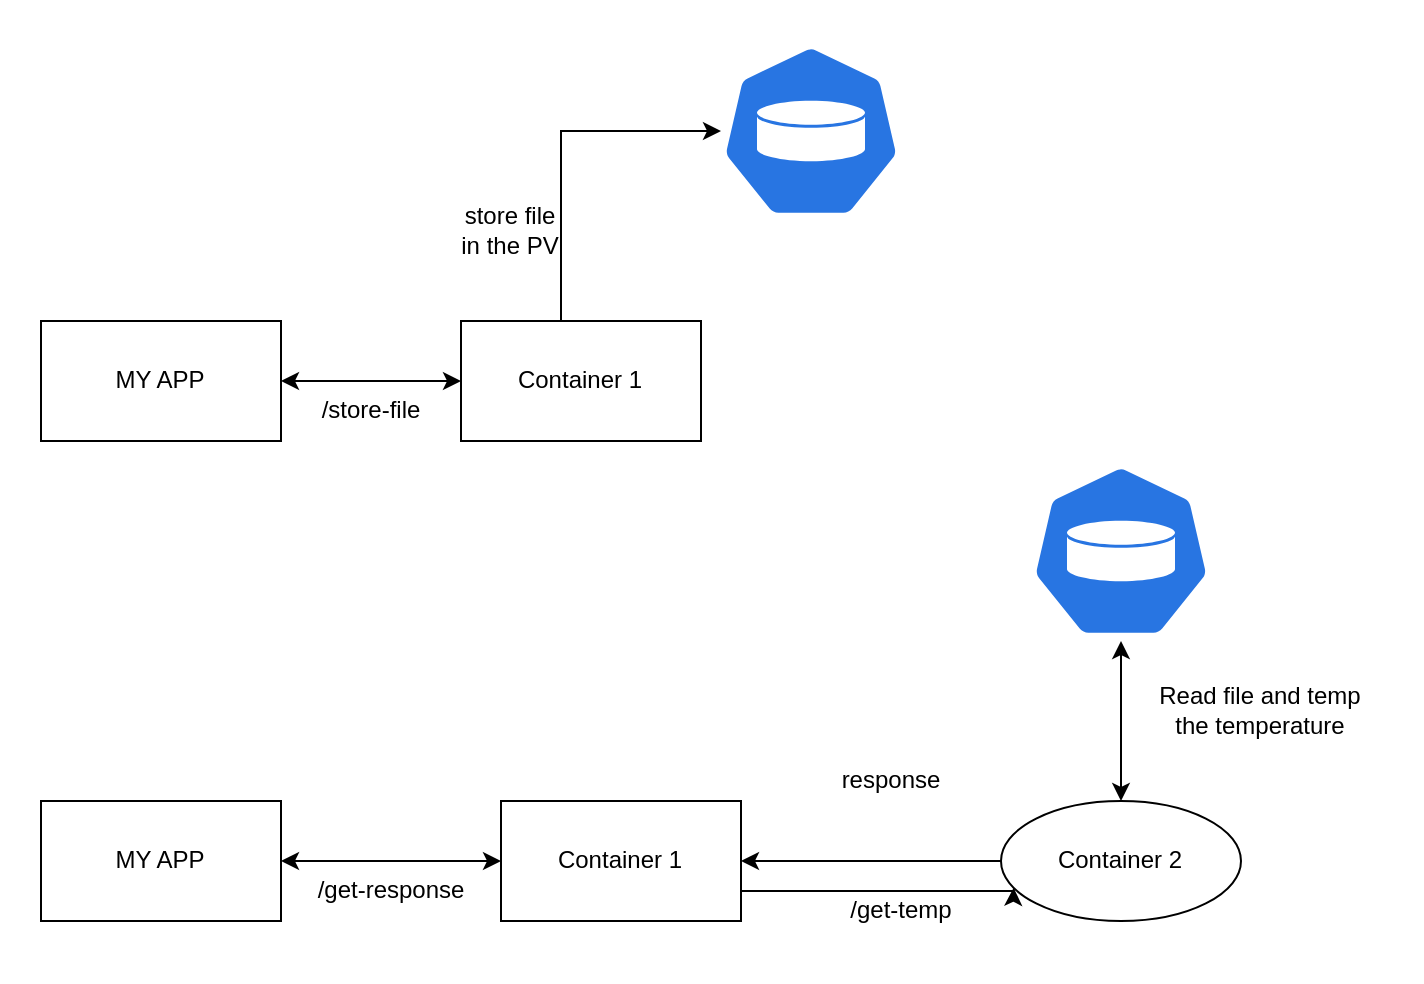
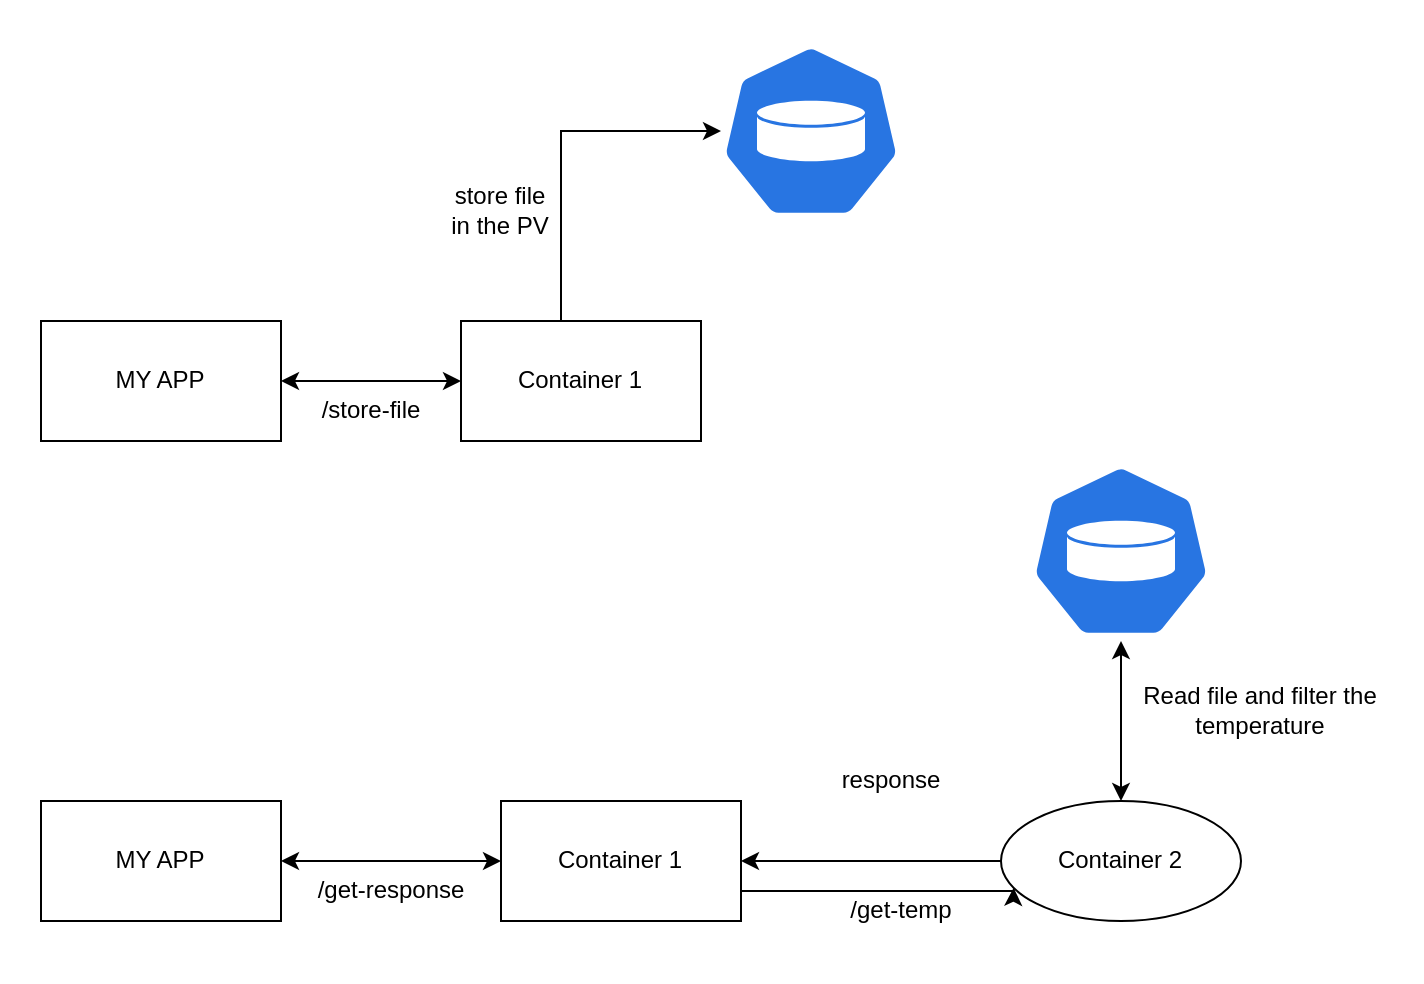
node "store file in the PV": moved (511, 231) -> (501, 211)
node "Read file and temp the temperature": label "Read file and temp the temperature" -> "Read file and filter the temperature"
